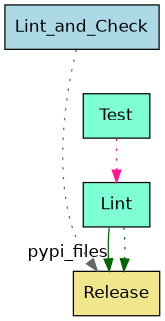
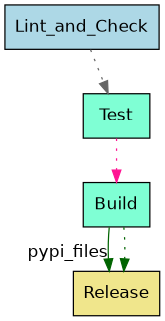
edge "Lint_and_Check" -> "Release": now "Lint_and_Check" -> "Test"
node "Lint": label "Lint" -> "Build"
